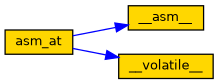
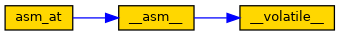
edge "asm_at" -> "__volatile__": now "__asm__" -> "__volatile__"
